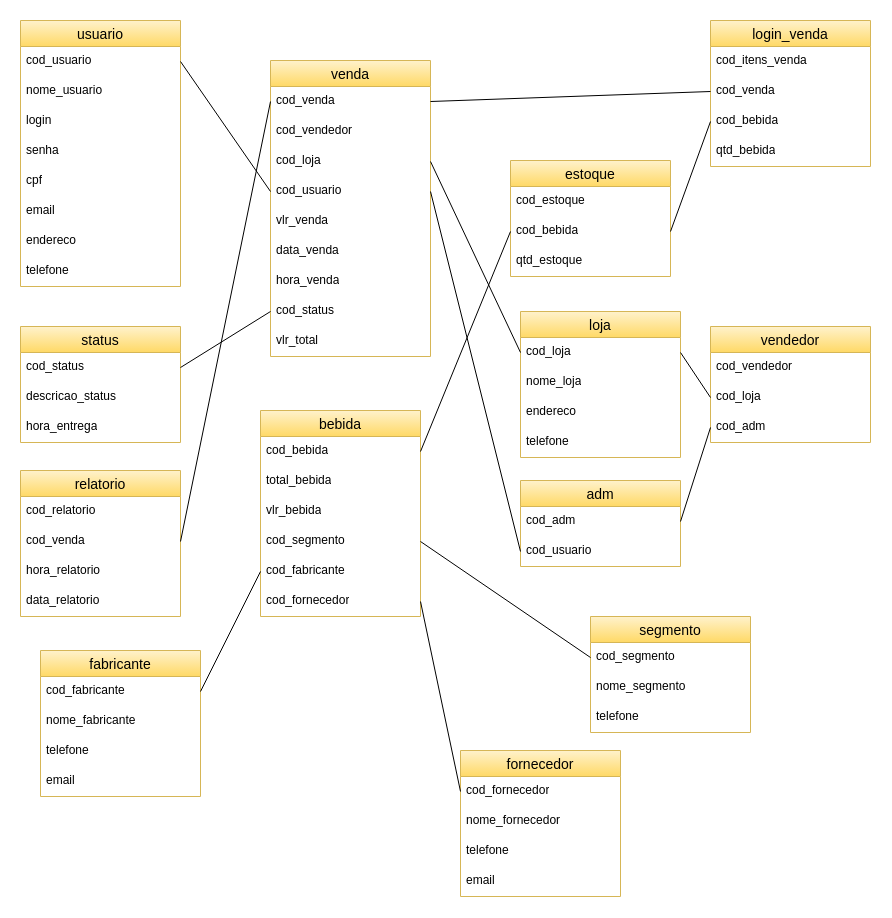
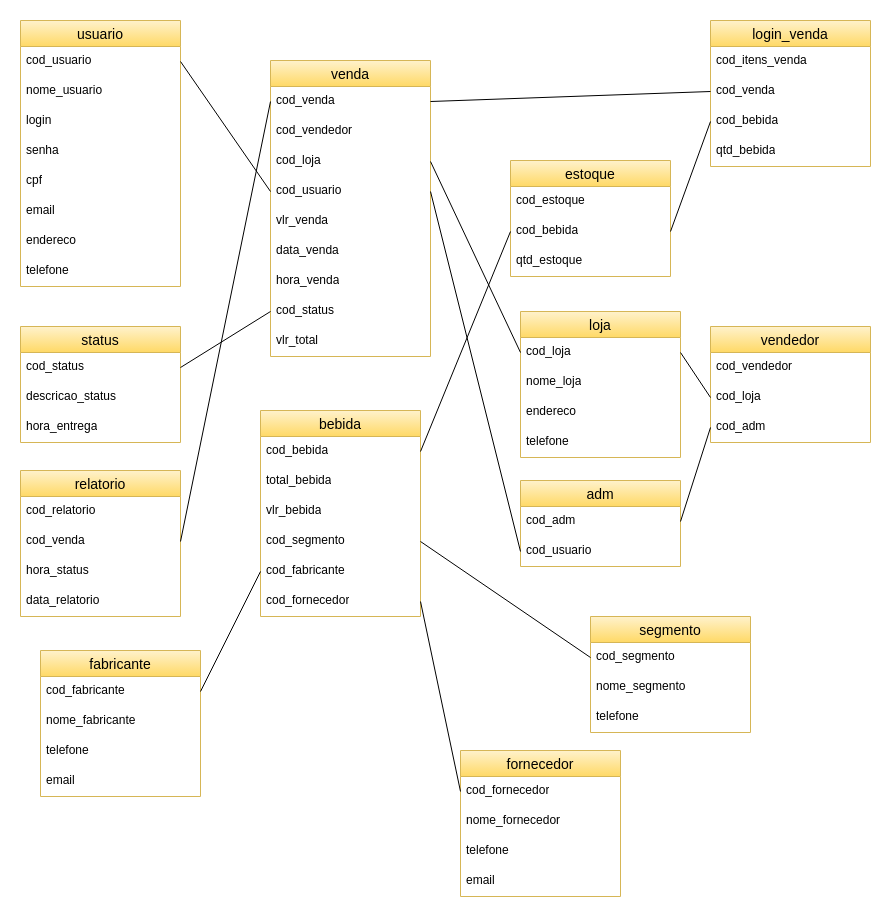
node "hora_relatorio": label "hora_relatorio" -> "hora_status"
